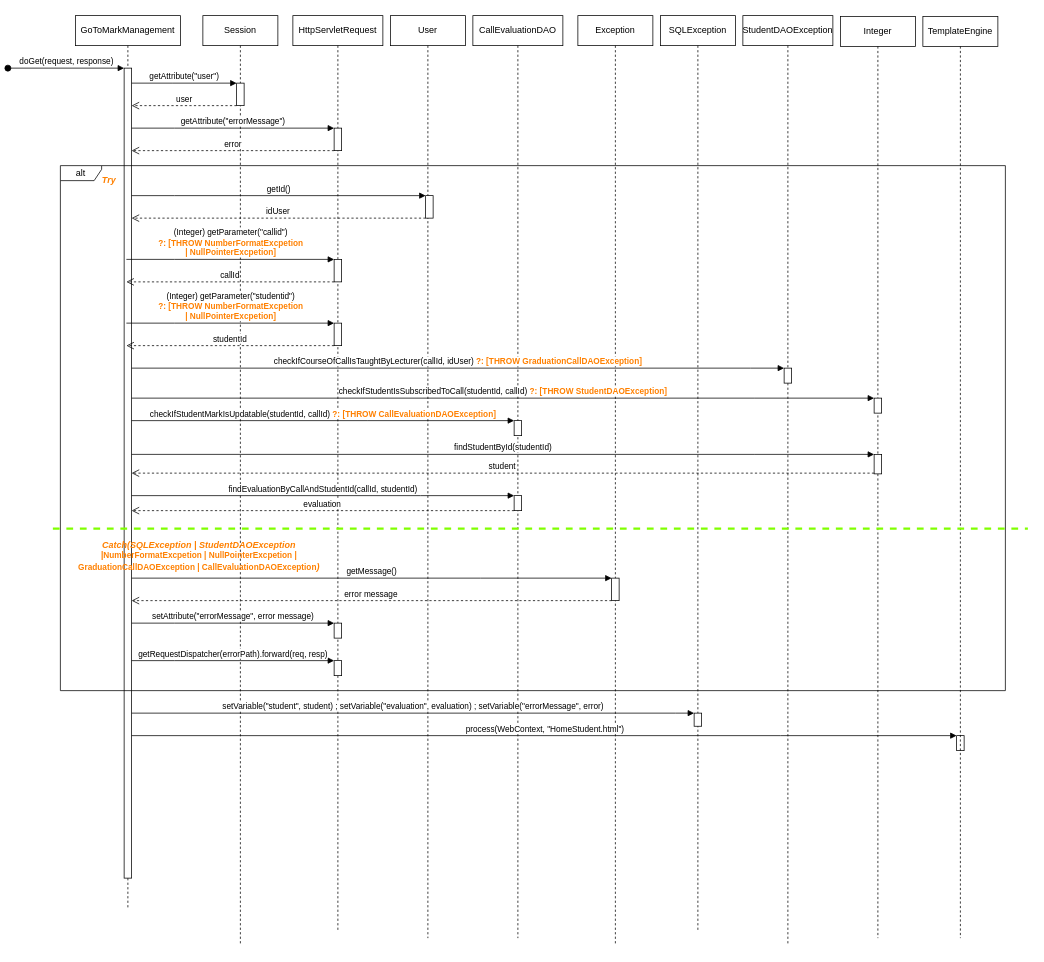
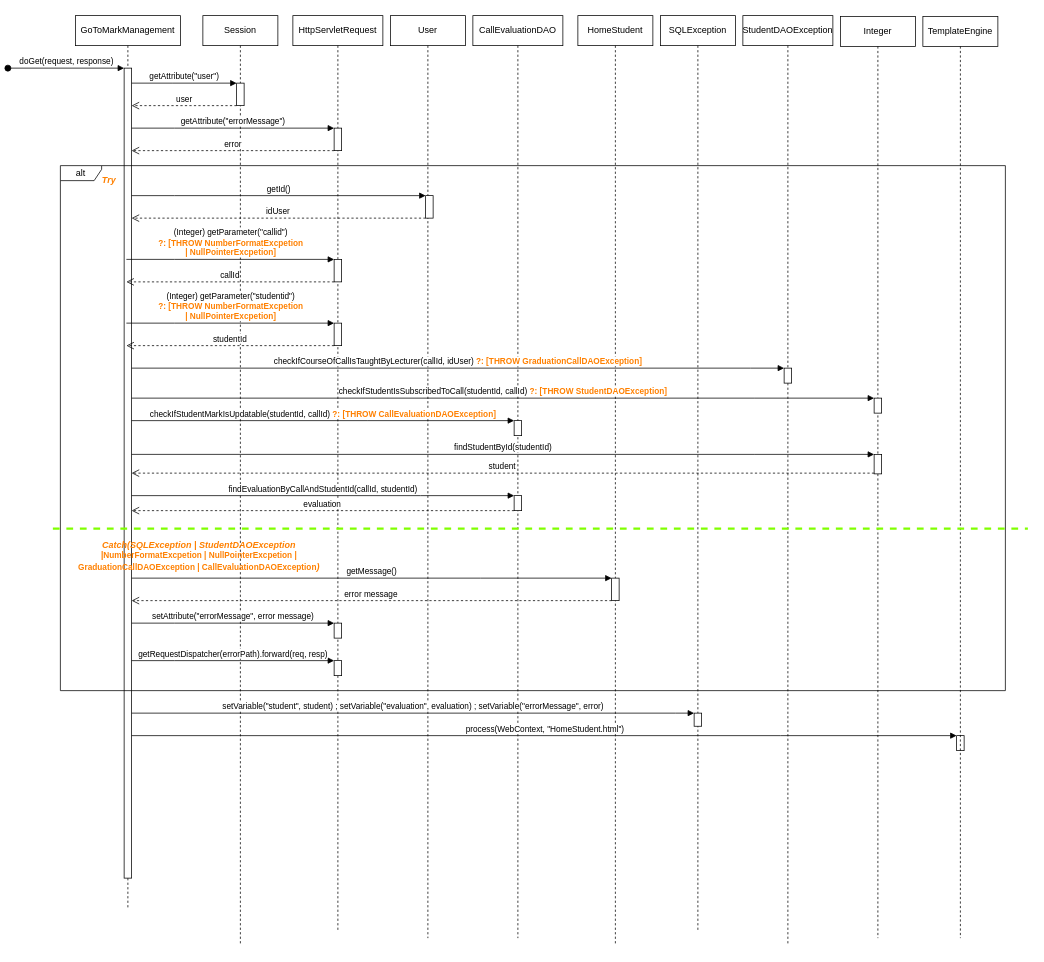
node "Exception": label "Exception" -> "HomeStudent"
